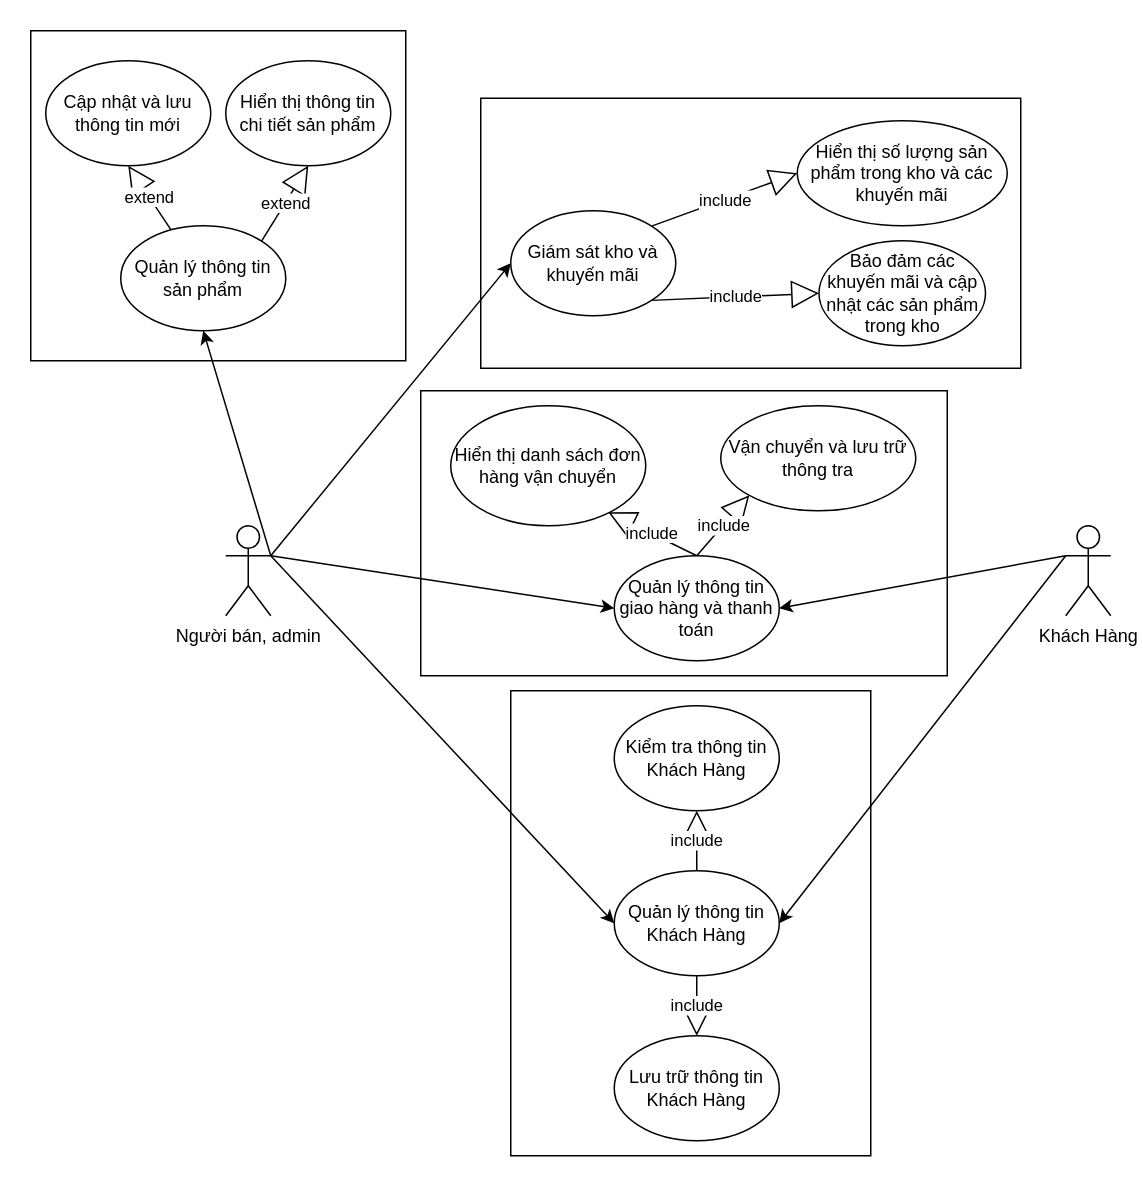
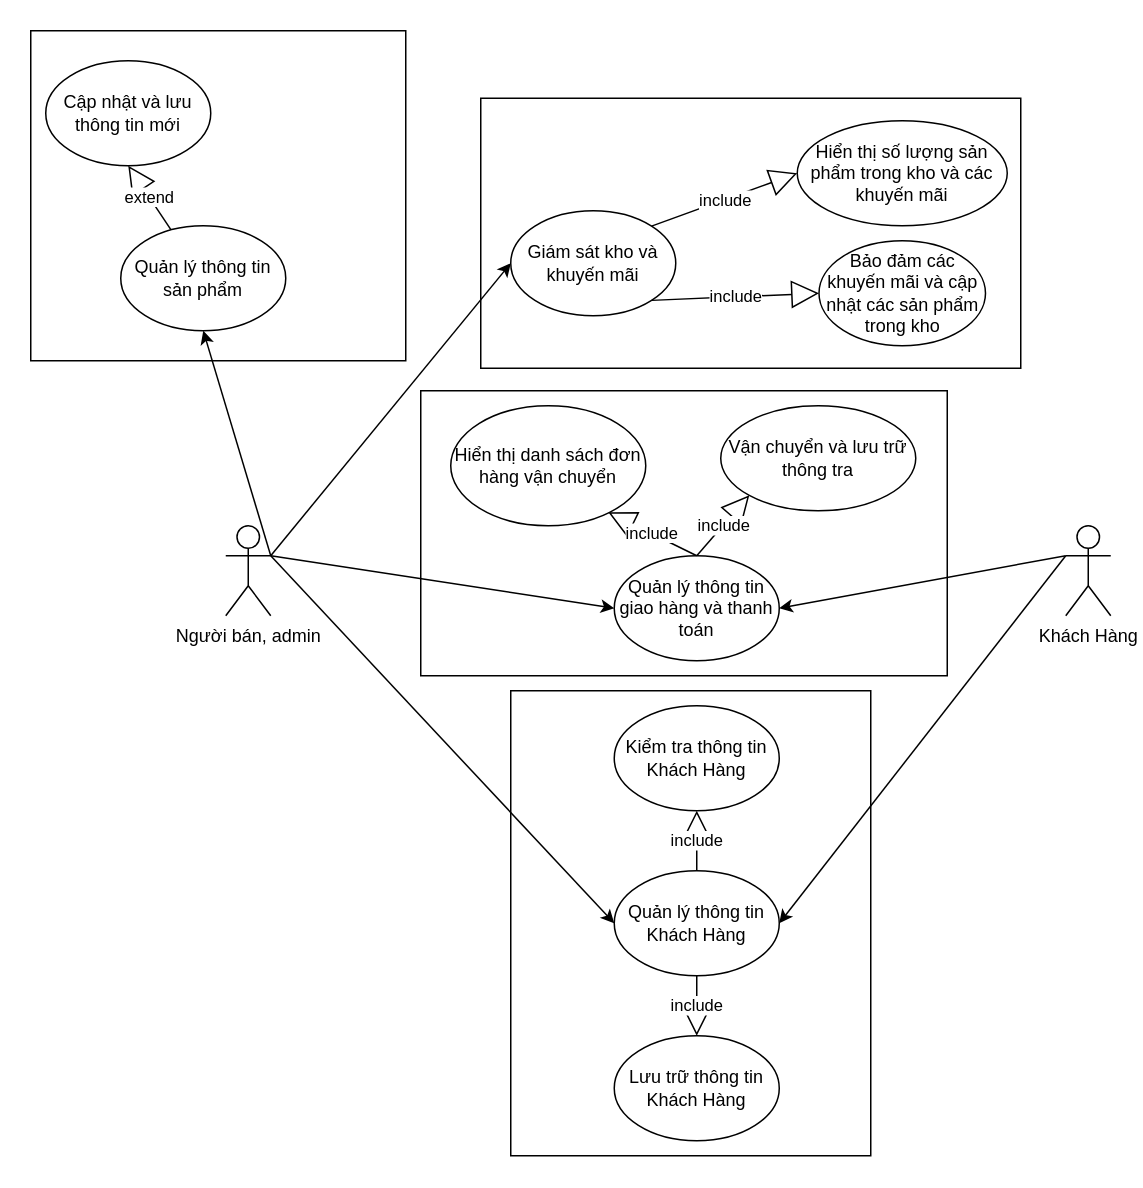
node "Hiển thị thông tin chi tiết sản phẩm": removed
edge "Quản lý thông tin sản phẩm" -> "Hiển thị thông tin chi tiết sản phẩm": removed, label "extend"
